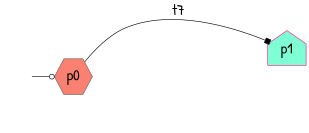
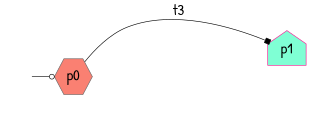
edge "p0" -> "p1": label "t7" -> "t3"
